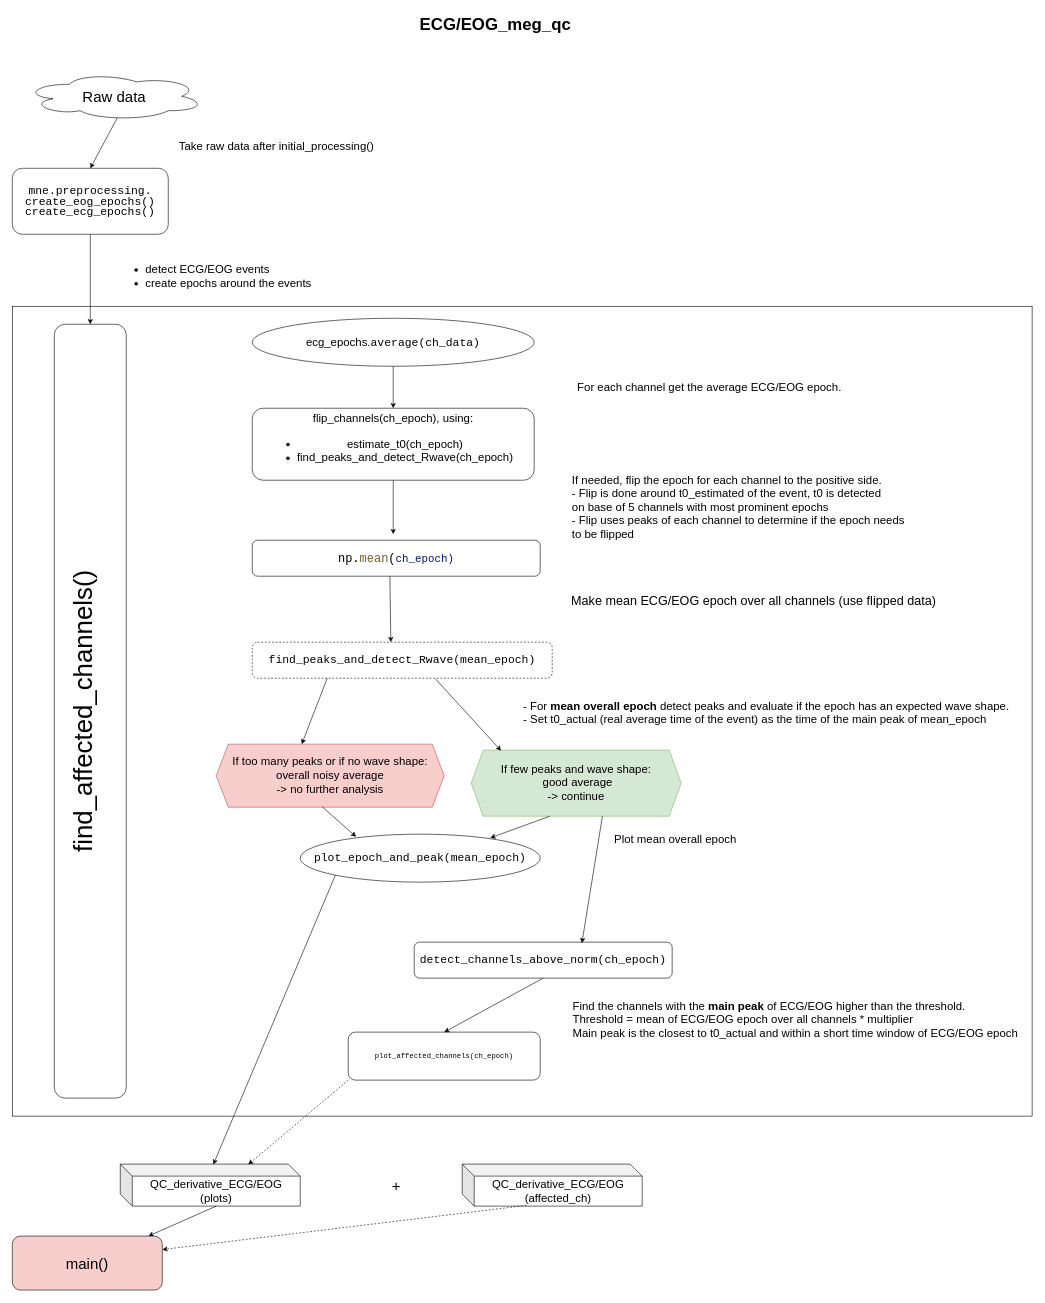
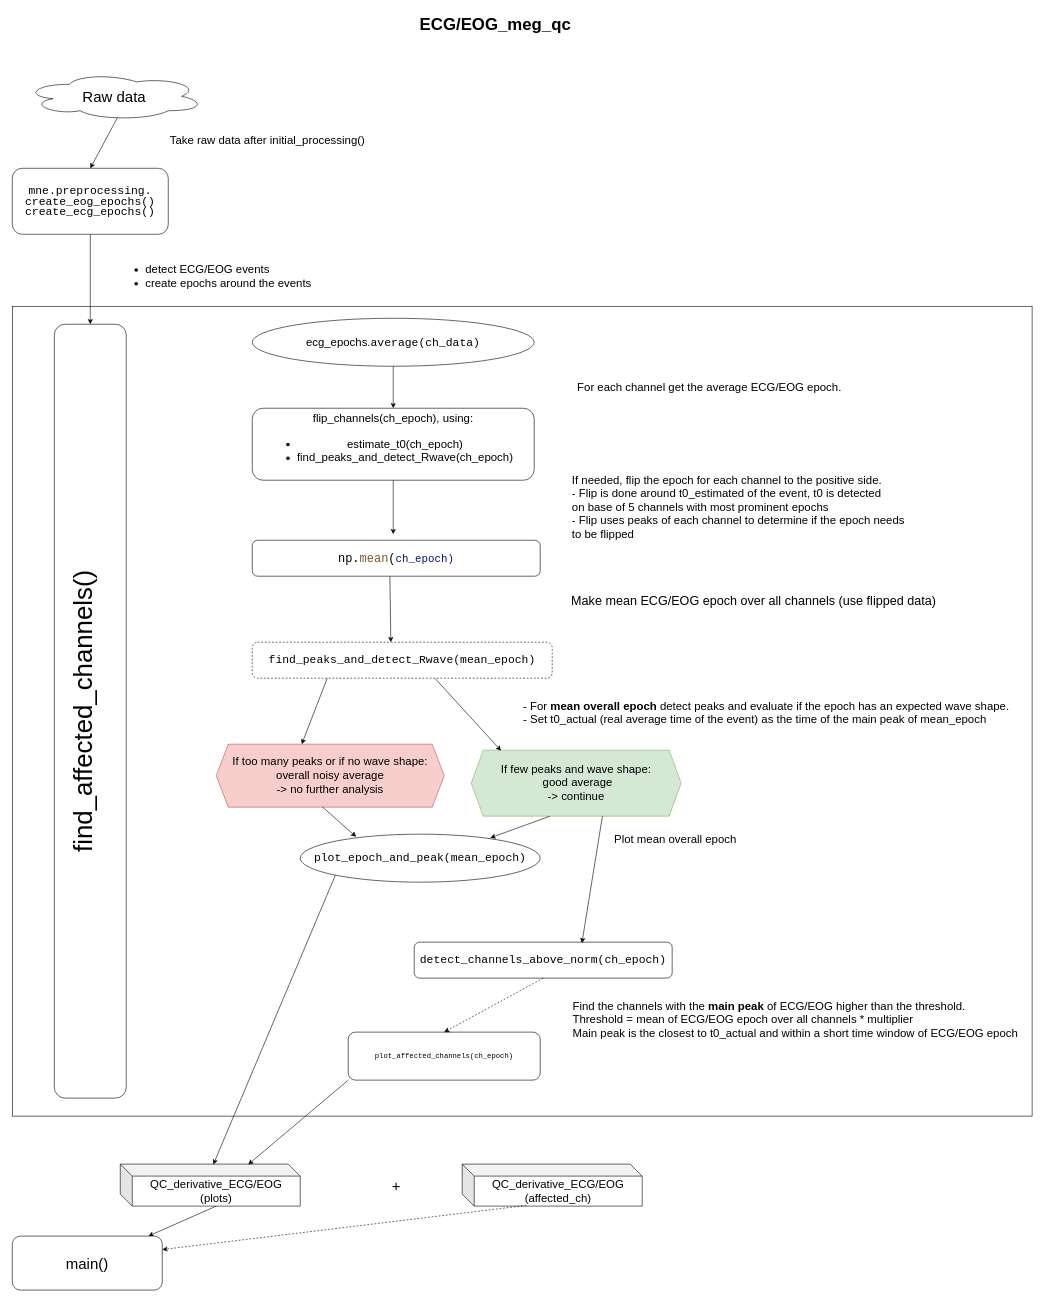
node "Take raw data after initial_processing()": moved (276, 144) -> (267, 138)
edge "detect_channels_above_norm(ch_epoch)" -> "plot_affected_channels(ch_epoch)": style solid -> dashed
edge "plot_affected_channels(ch_epoch)" -> "QC_derivative_ECG/EOG (plots)": style dashed -> solid
node "main()": fillcolor #f8cecc -> #ffffff
